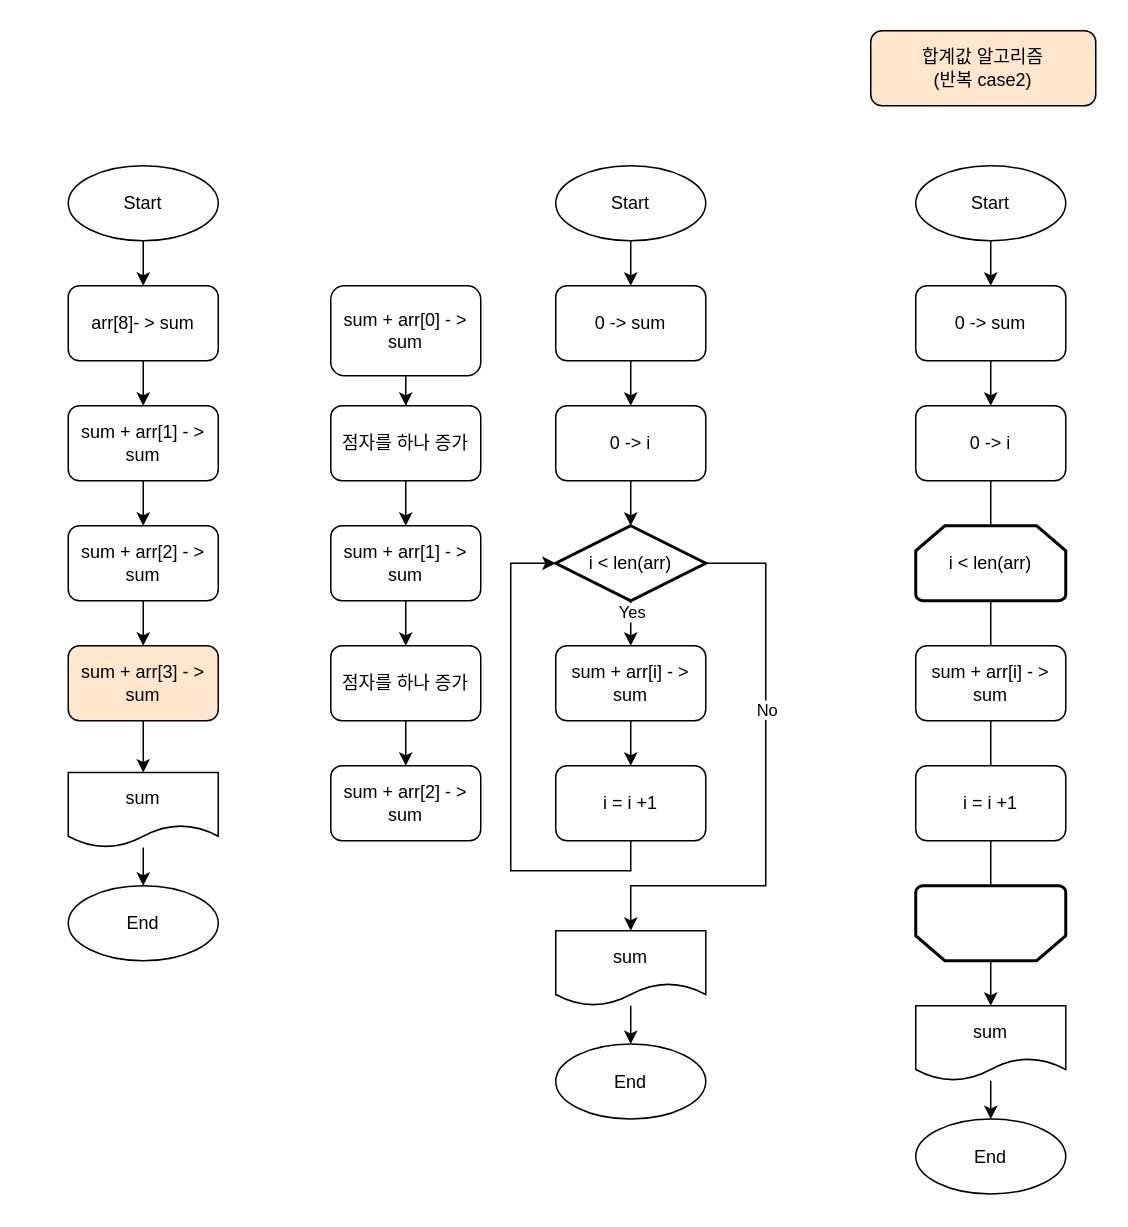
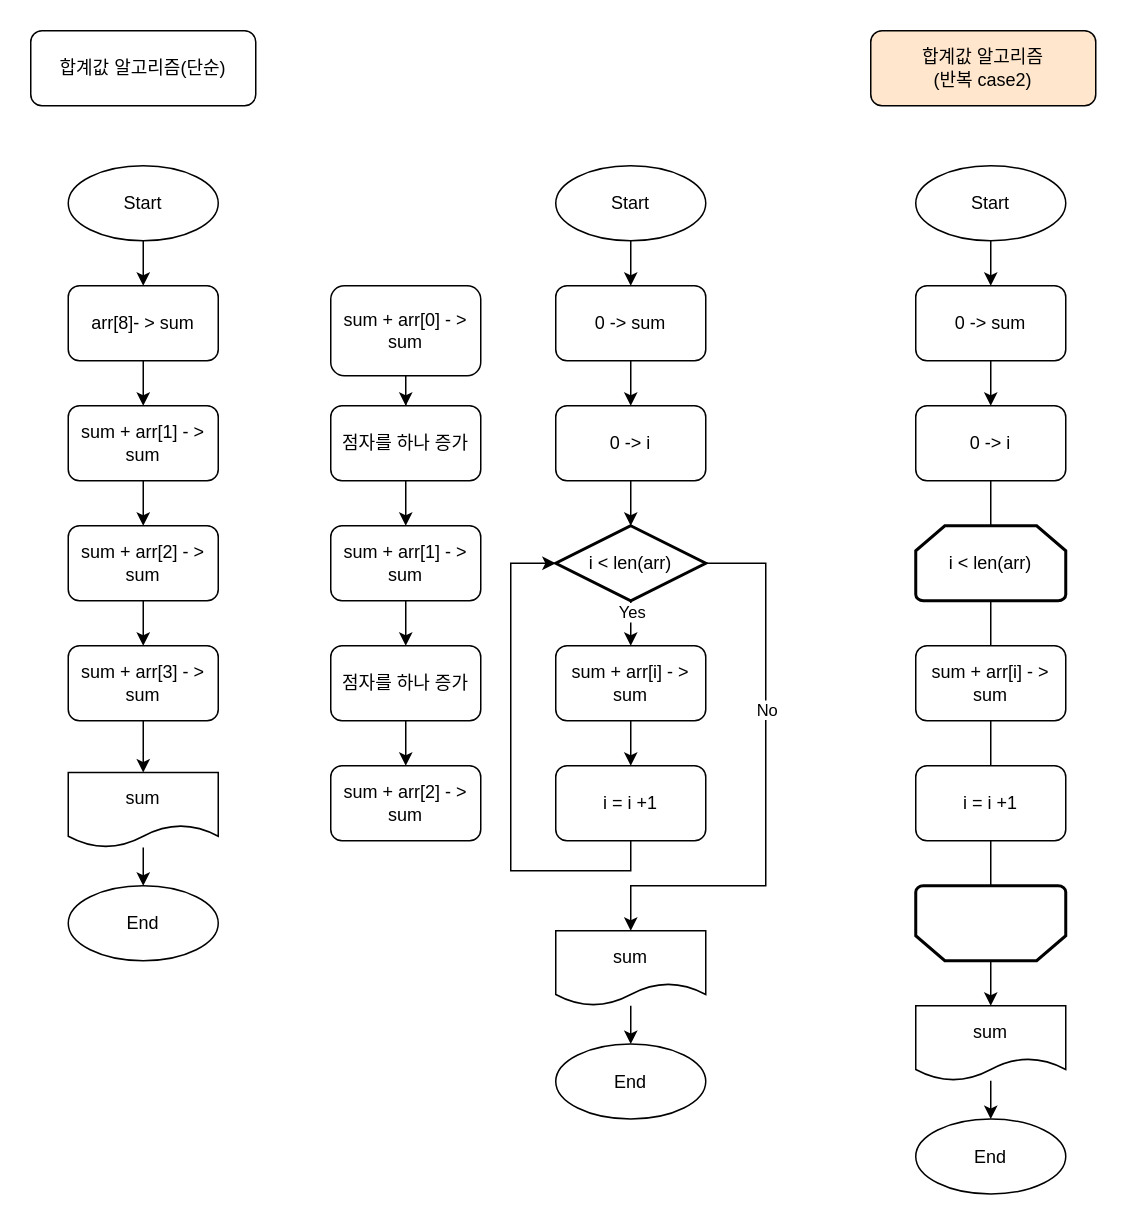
node "합계값 알고리즘(단순)": added
node "sum + arr[3] - > sum": fillcolor #ffe6cc -> #ffffff
